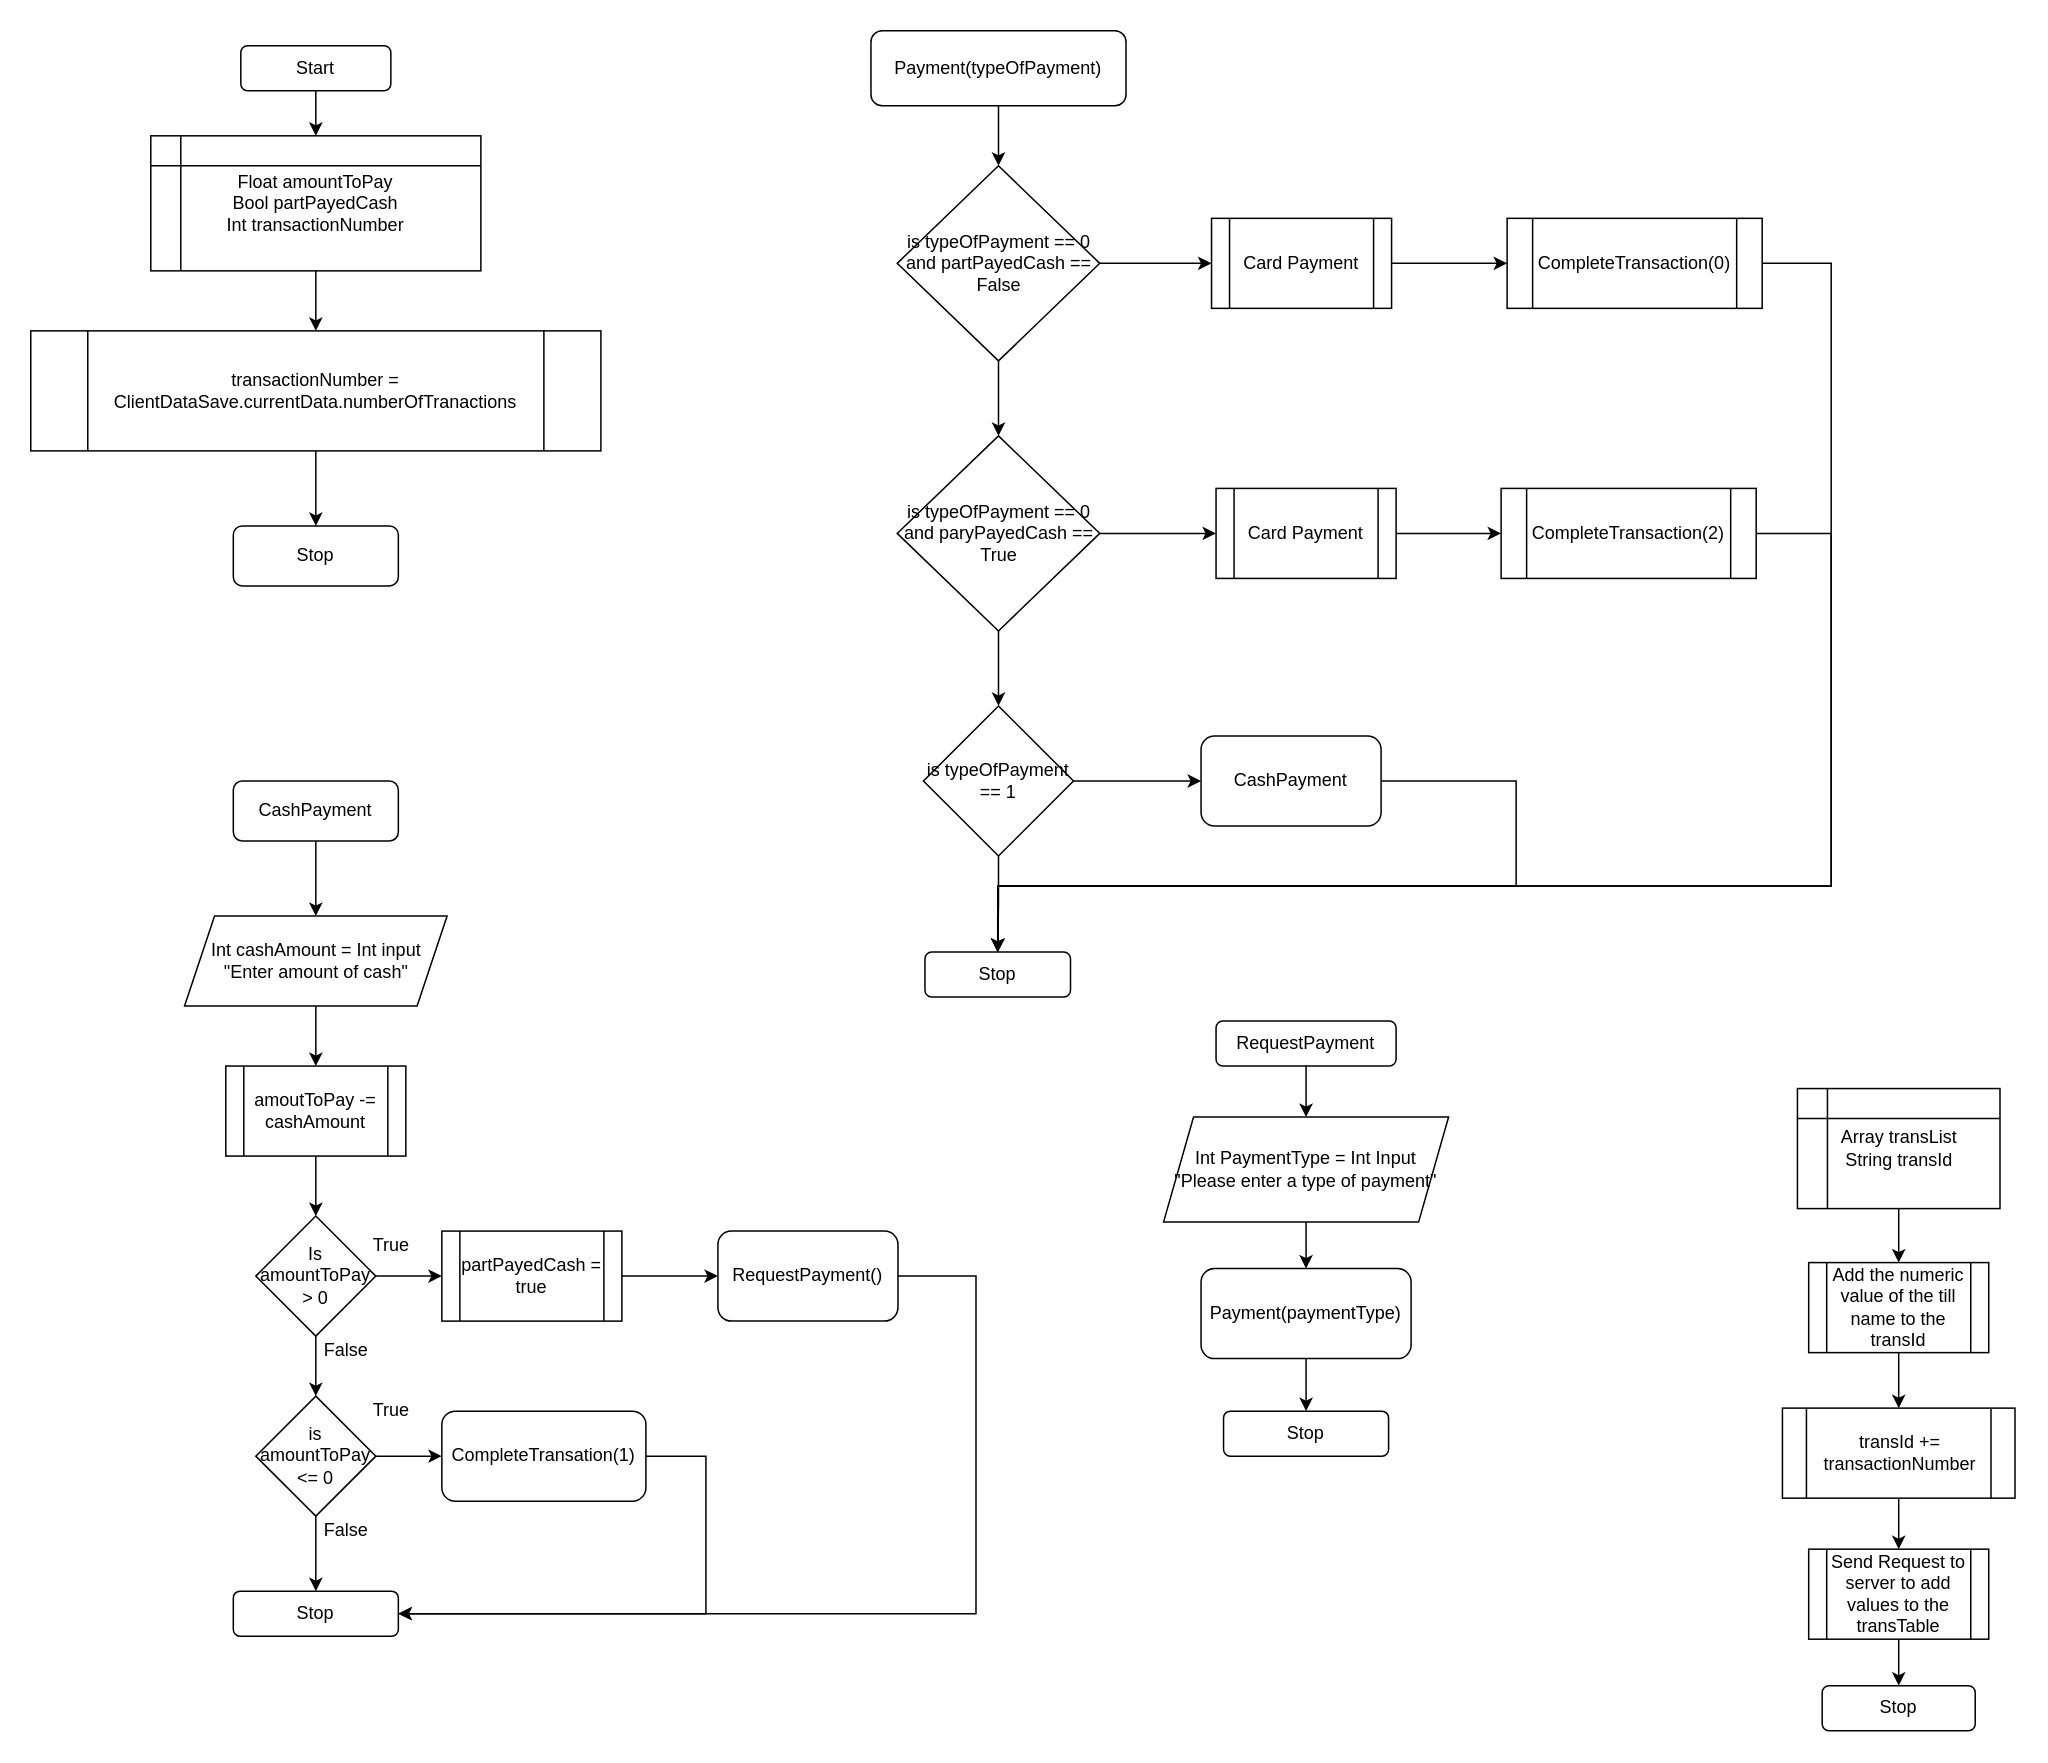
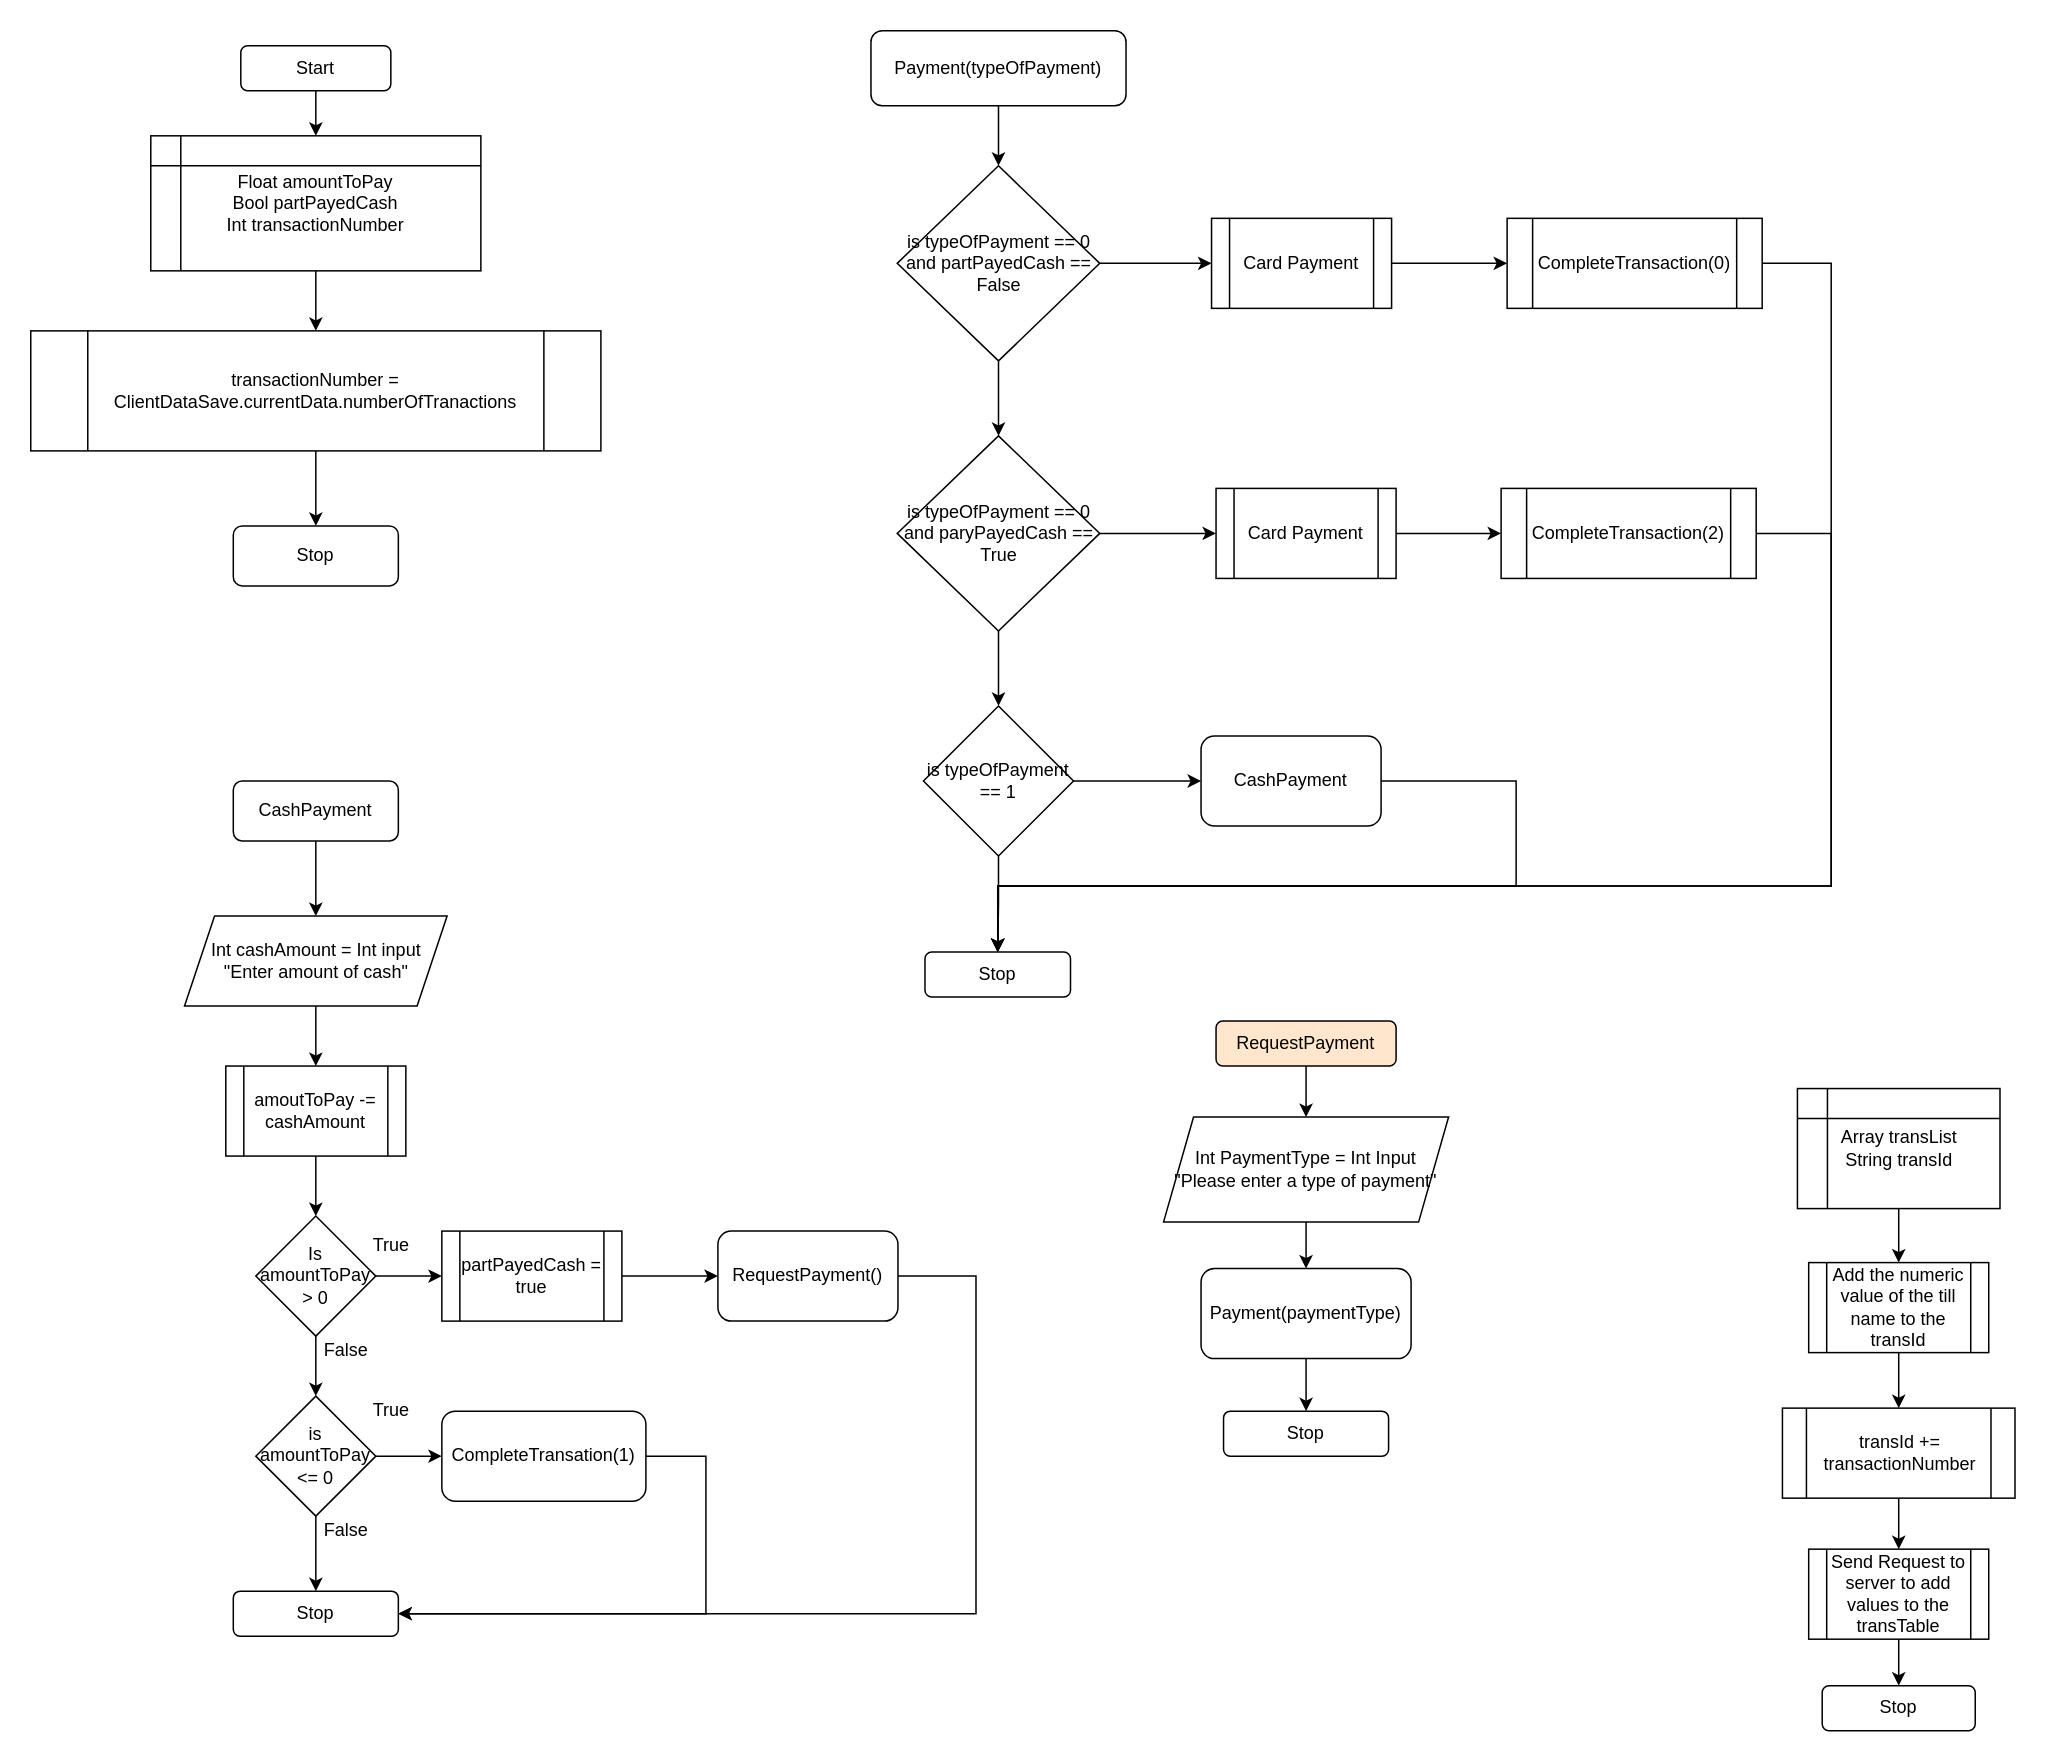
node "RequestPayment": fillcolor #ffffff -> #ffe6cc
